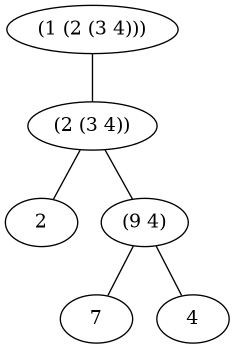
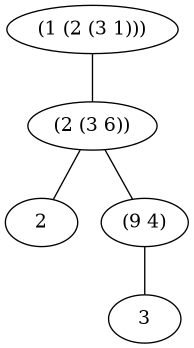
node "(1 (2 (3 4)))": label "(1 (2 (3 4)))" -> "(1 (2 (3 1)))"
node "(2 (3 4))": label "(2 (3 4))" -> "(2 (3 6))"
node "7": label "7" -> "3"
node "4": removed
